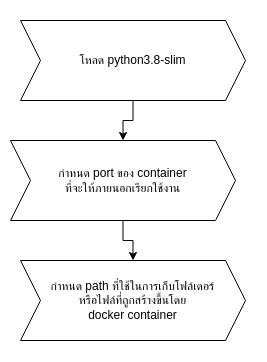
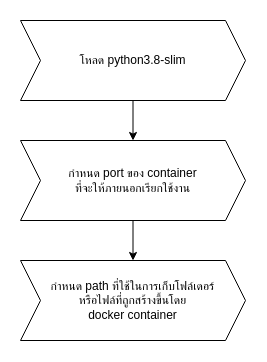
node "กำหนด port ของ container ที่จะให้ภายนอกเรียกใช้งาน": moved (123, 181) -> (133, 181)
